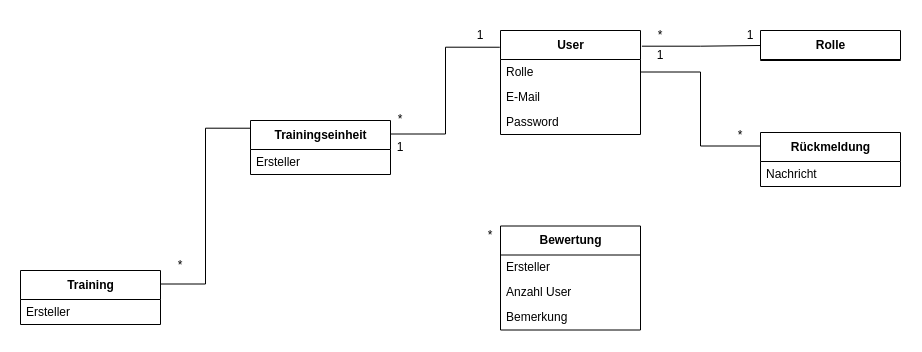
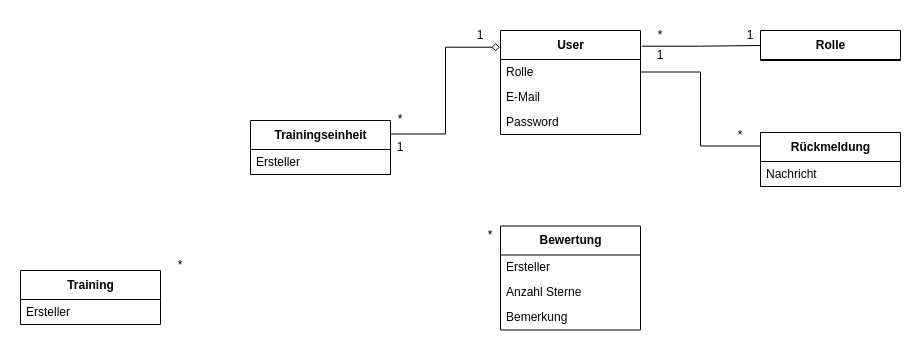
edge "User" -- "Trainingseinheit": arrowhead none -> diamond
edge "Trainingseinheit" -- "Training": removed
node "Anzahl User": label "Anzahl User" -> "Anzahl Sterne"
